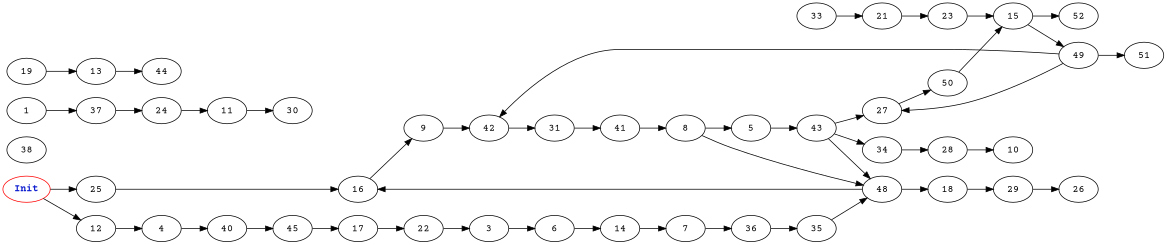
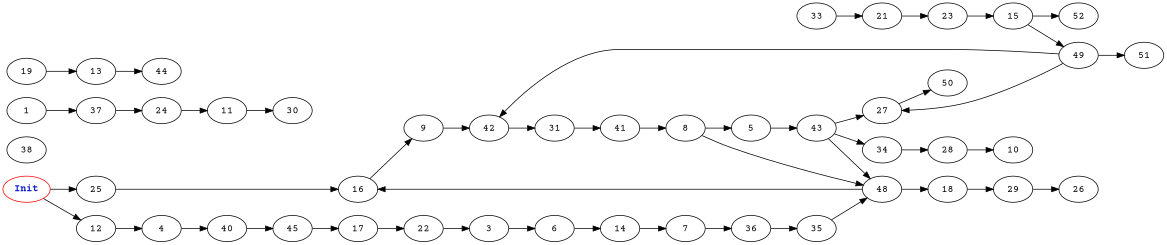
edge "50" -> "15": removed
